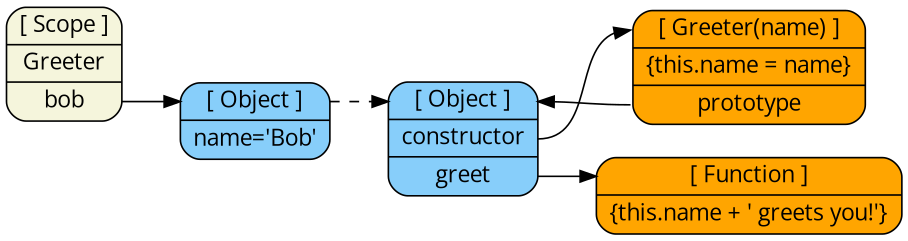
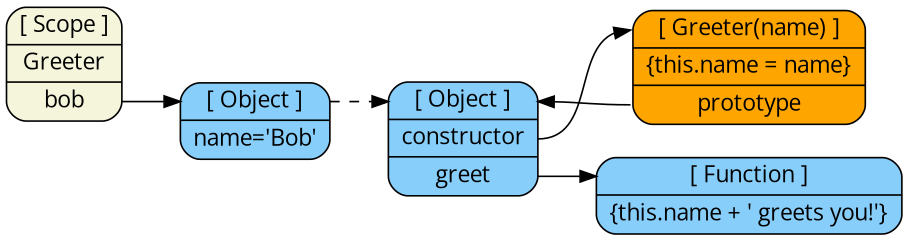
node "[ Function ]": fillcolor orange -> lightskyblue
